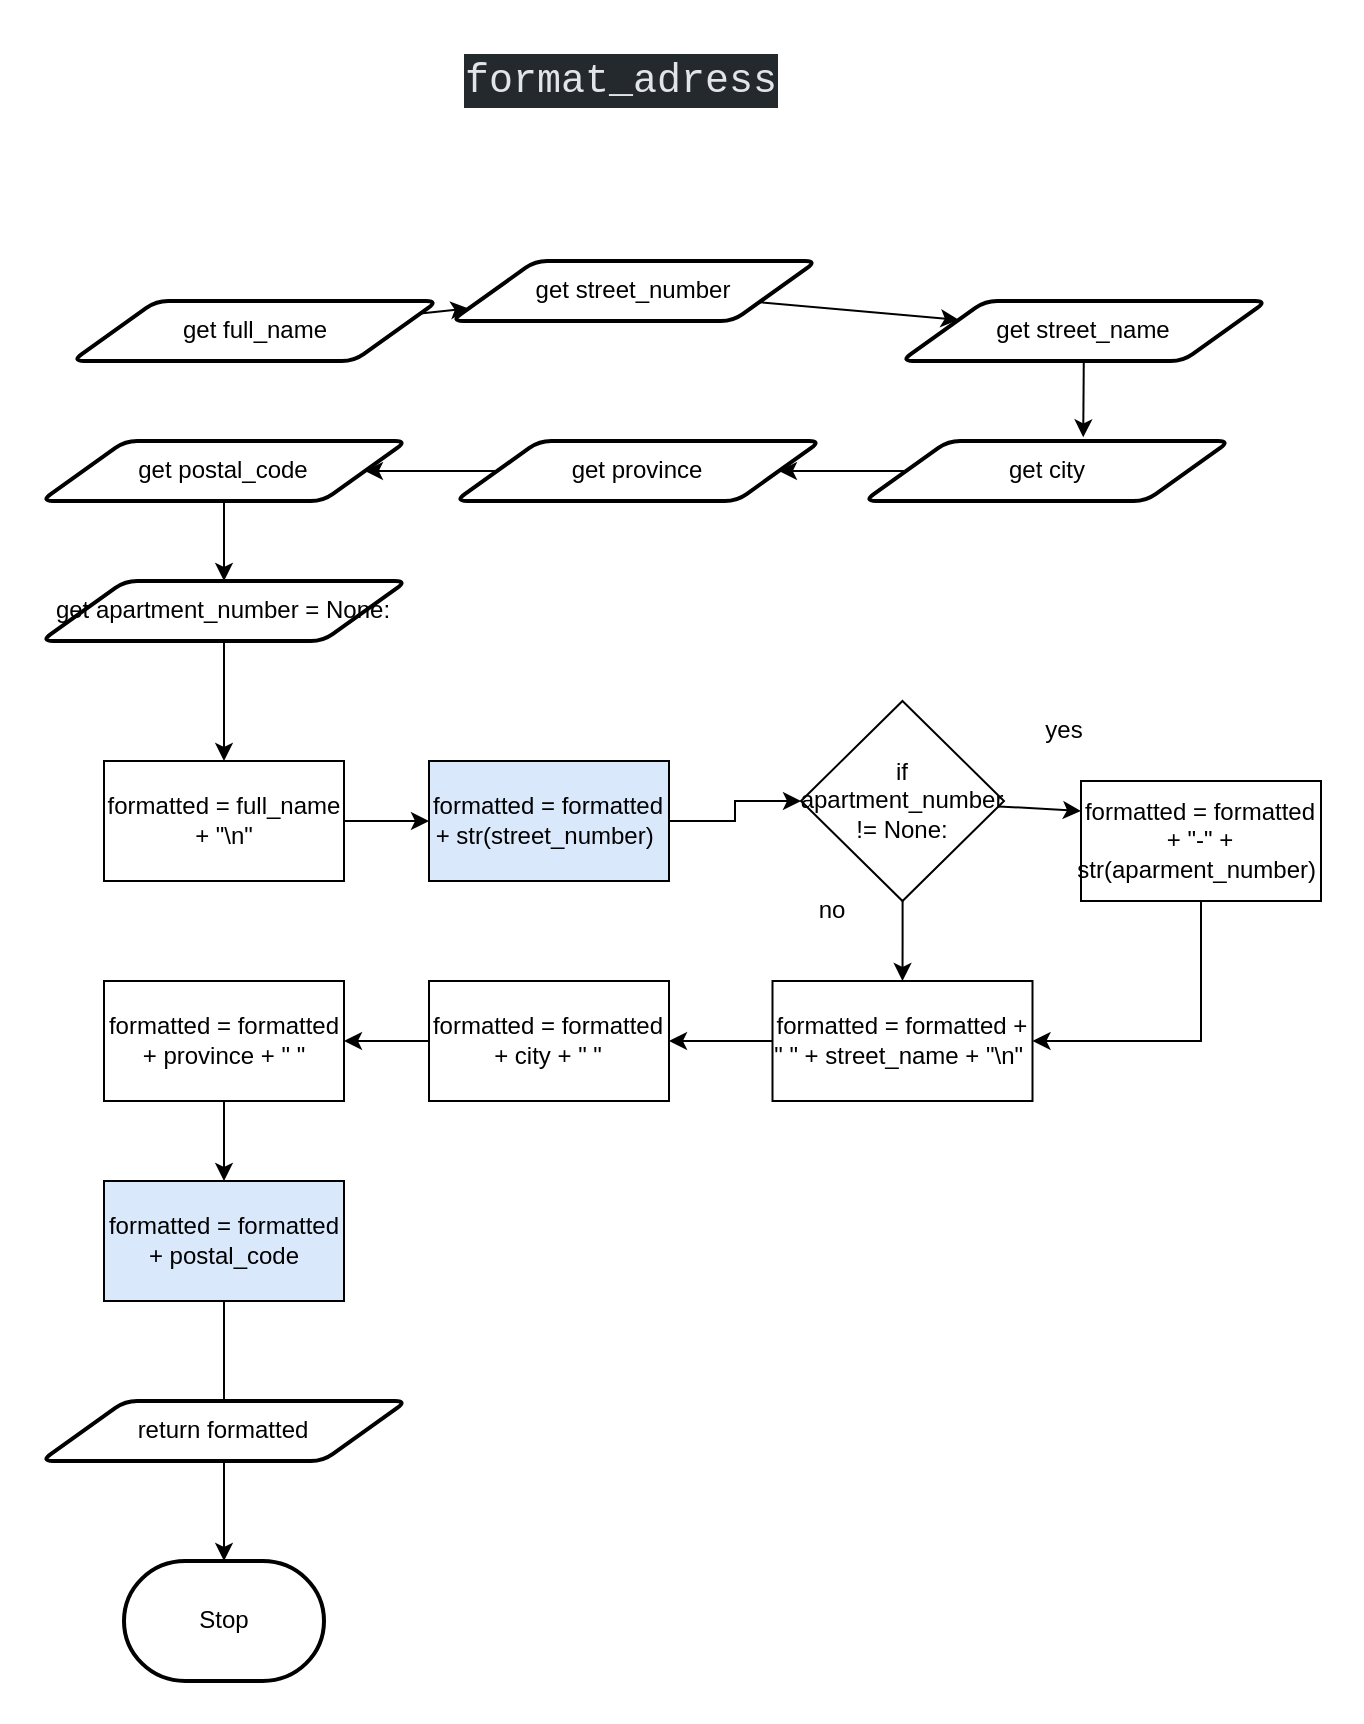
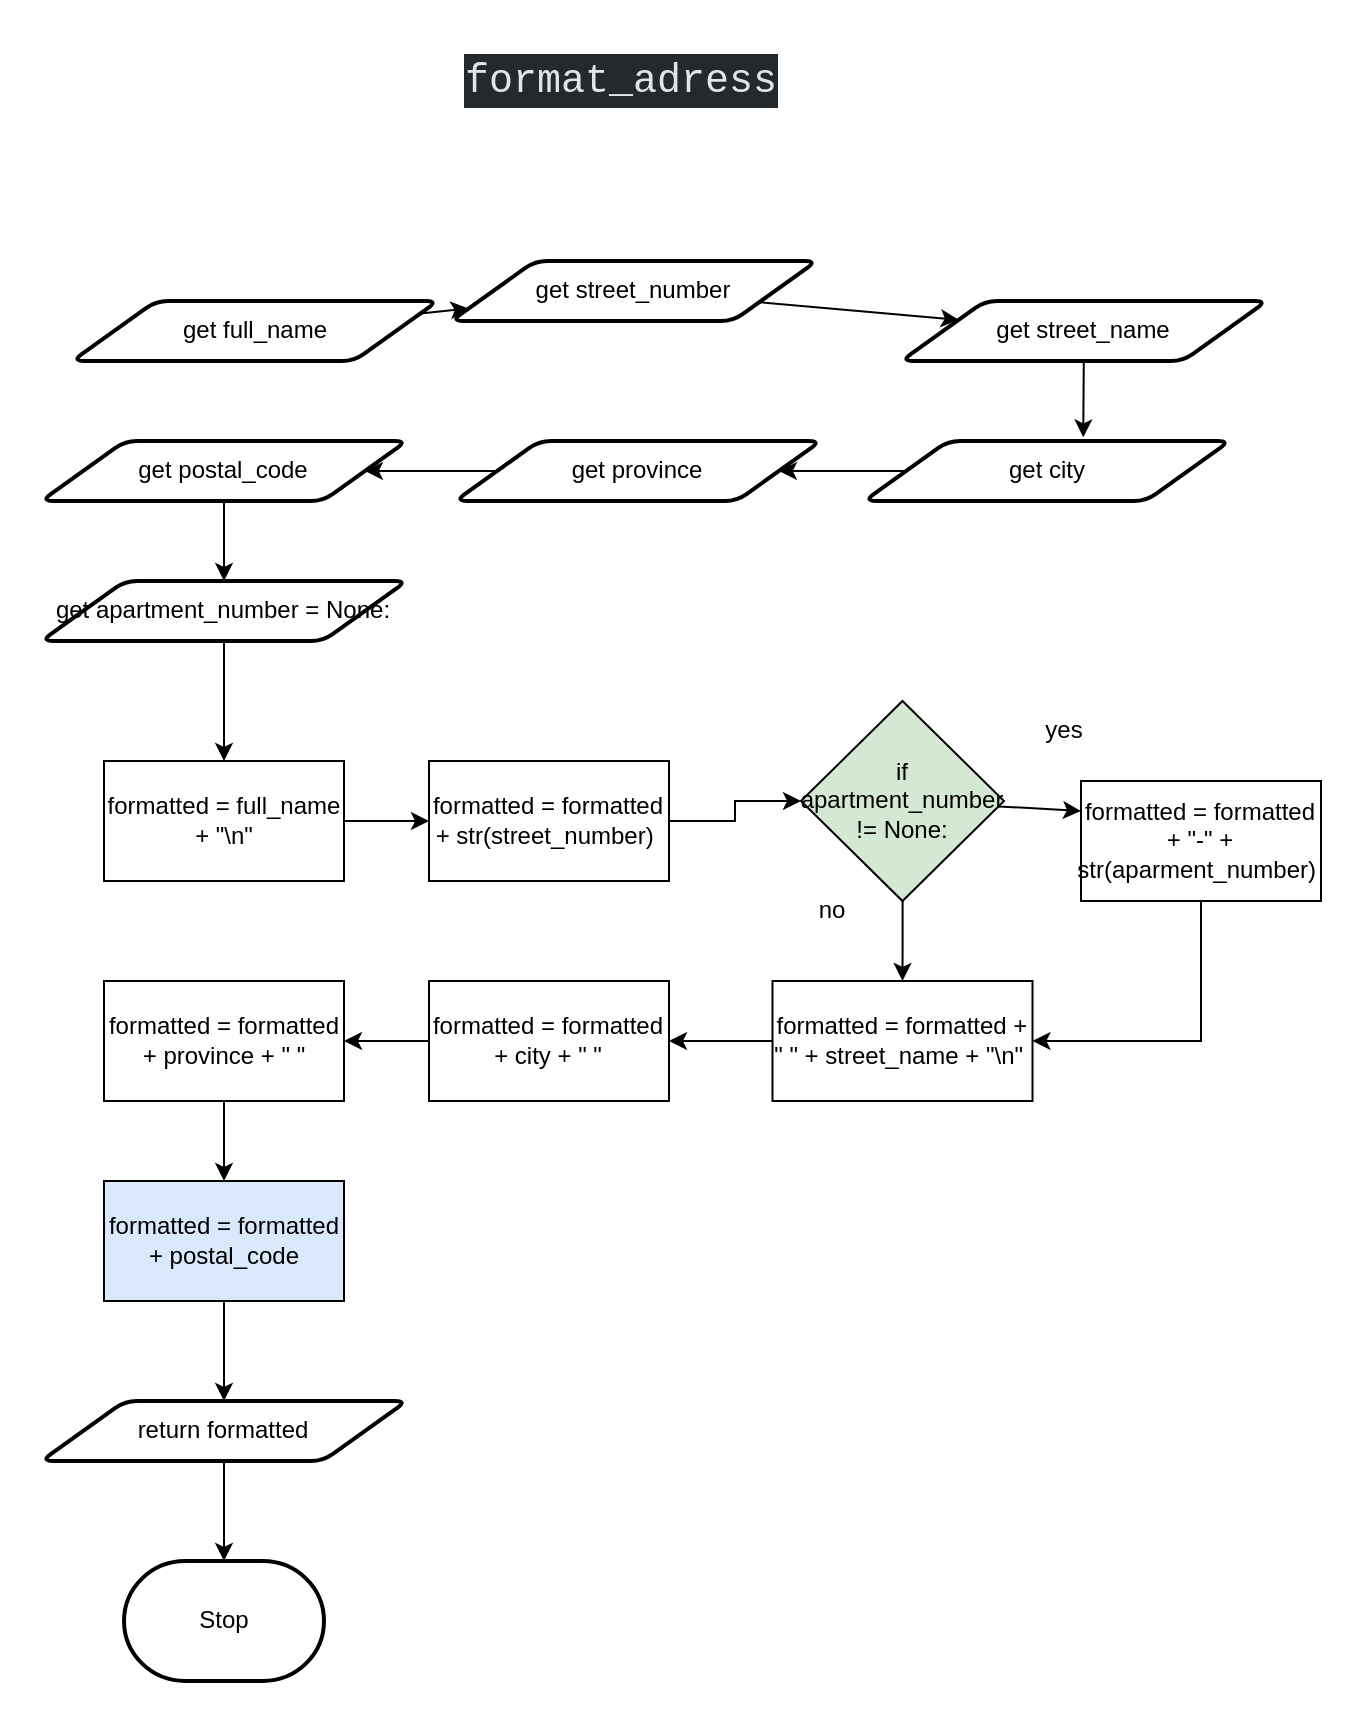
node "if apartment_number != None:": fillcolor #ffffff -> #d5e8d4
node "formatted = formatted + str(street_number)": fillcolor #dae8fc -> #ffffff
edge "formatted = formatted + postal_code" -- "return formatted": arrowhead none -> classic
